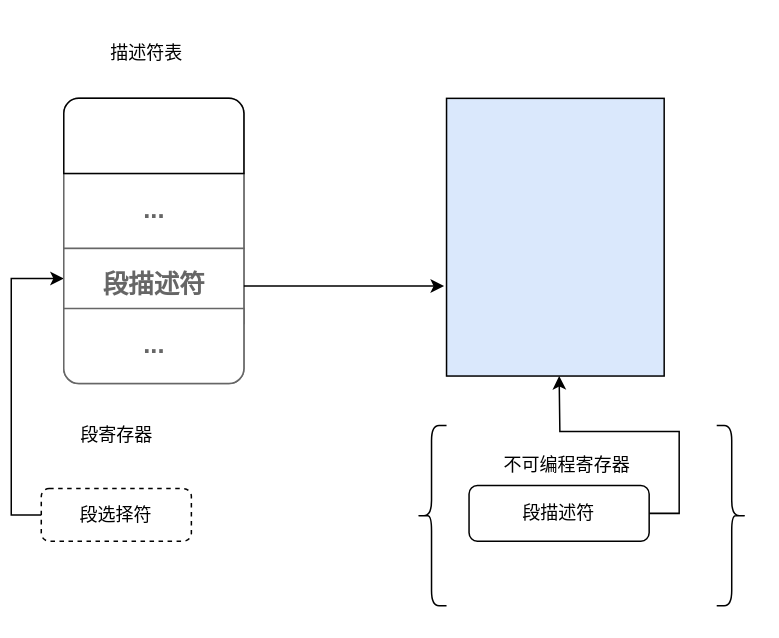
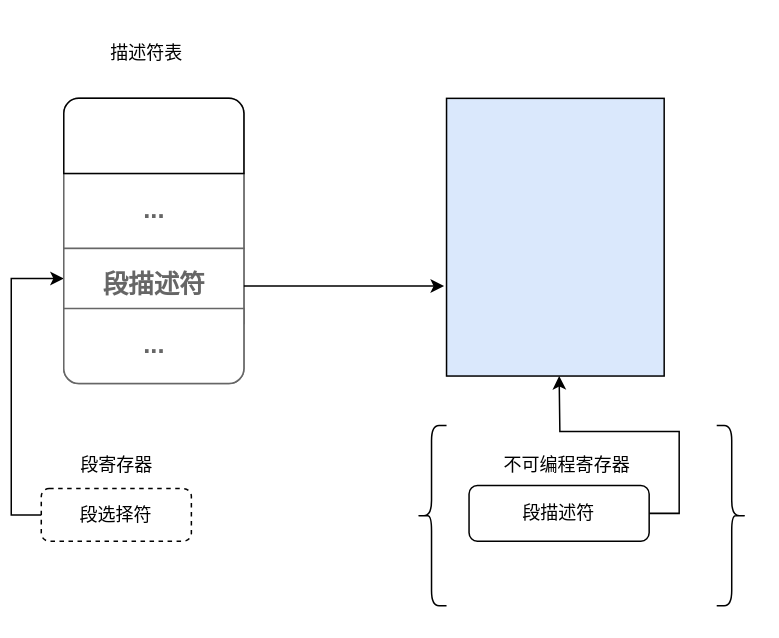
node "段寄存器": moved (116, 436) -> (116, 466)
